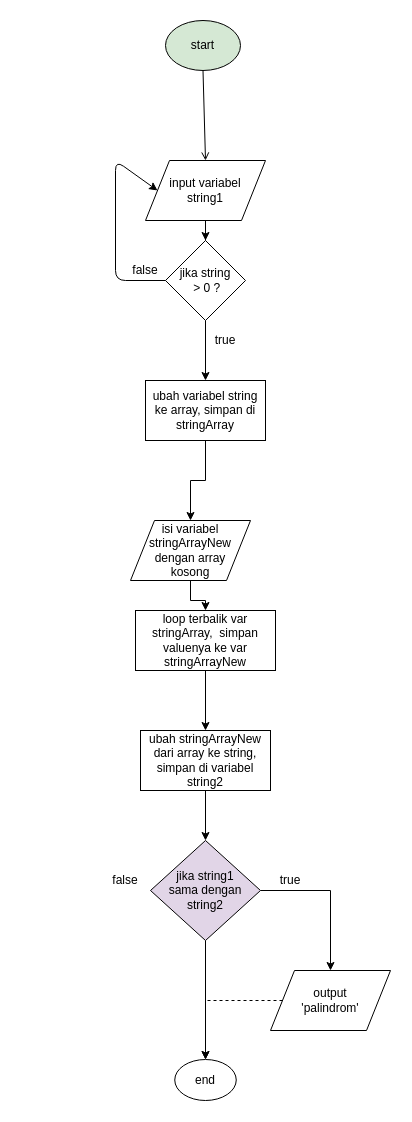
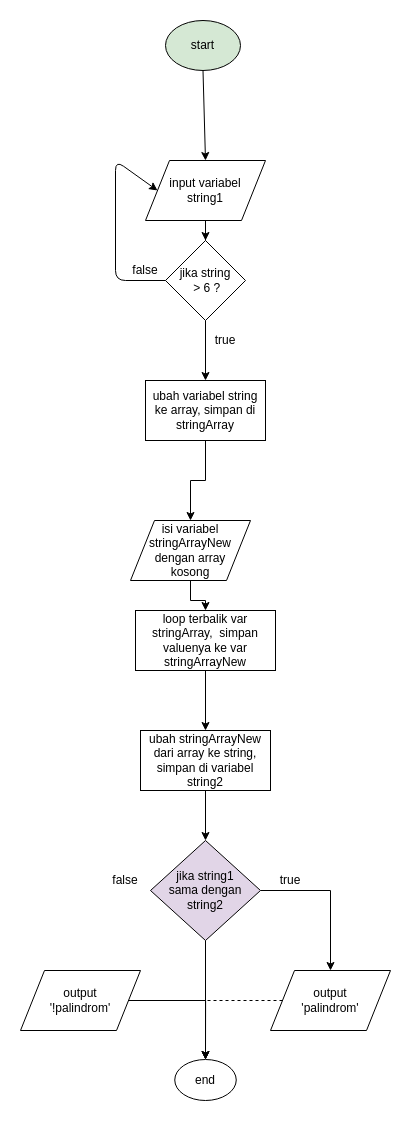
edge "start" -> "input variabel string1": arrowhead open -> classic
node "jika string > 0 ?": label "jika string > 0 ?" -> "jika string > 6 ?"
node "output '!palindrom'": added
edge "output '!palindrom'" -> "end": added
